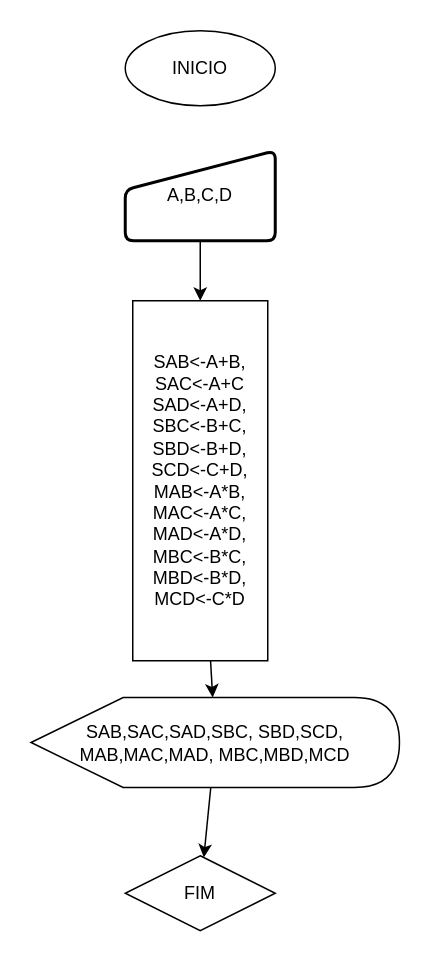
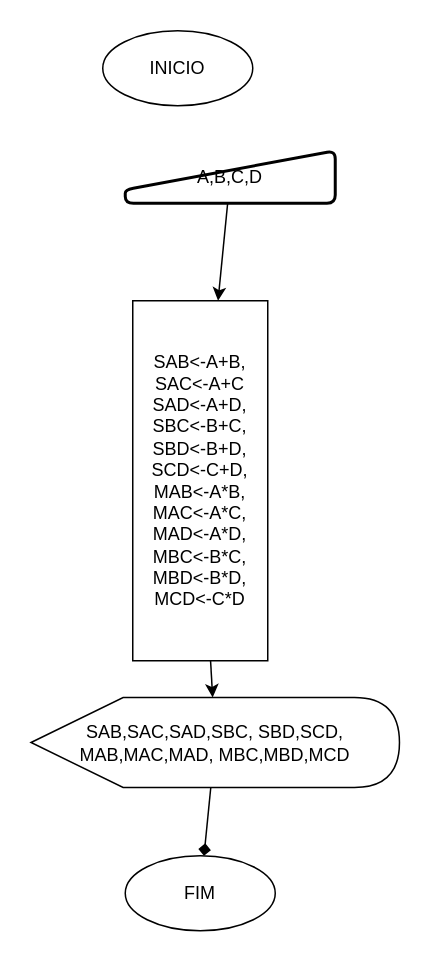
node "INICIO": moved (200, 68) -> (178, 68)
node "A,B,C,D": size 150x90 -> 210x53
edge "SAB,SAC,SAD,SBC, SBD,SCD, MAB,MAC,MAD, MBC,MBD,MCD" -> "FIM": arrowhead classic -> diamond
node "FIM": shape diamond -> ellipse
